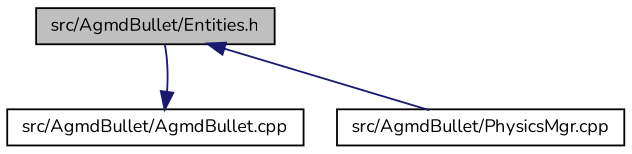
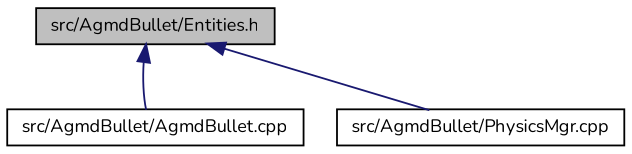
edge "src/AgmdBullet/Entities.h" -> "src/AgmdBullet/AgmdBullet.cpp": reversed
